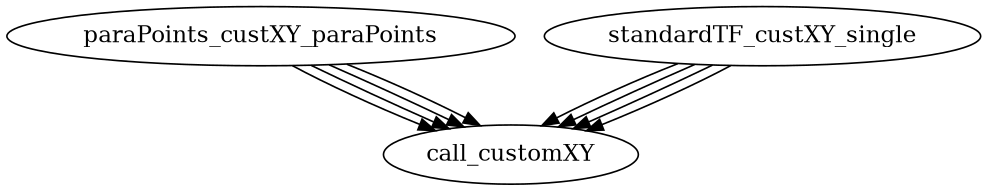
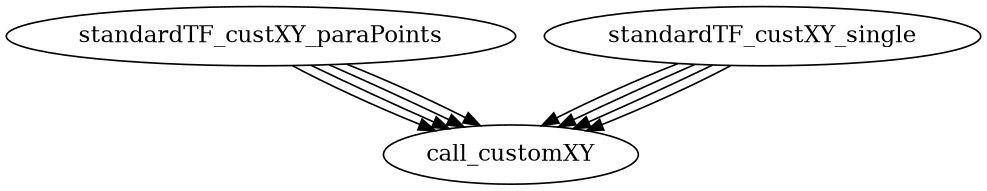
node "paraPoints_custXY_paraPoints": label "paraPoints_custXY_paraPoints" -> "standardTF_custXY_paraPoints"
